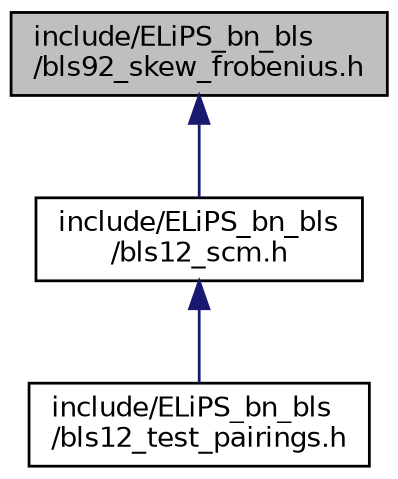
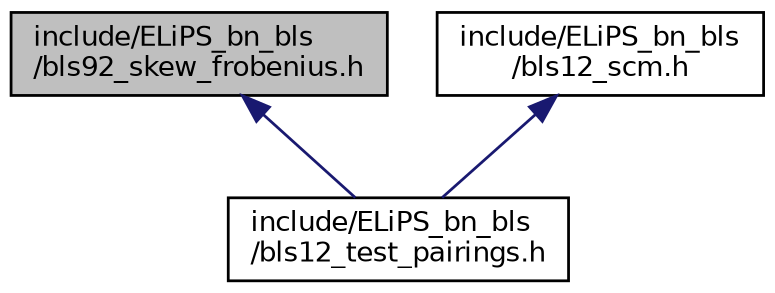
edge "include/ELiPS_bn_bls /bls12_scm.h" -> "include/ELiPS_bn_bls /bls92_skew_frobenius.h": now "include/ELiPS_bn_bls /bls12_test_pairings.h" -> "include/ELiPS_bn_bls /bls92_skew_frobenius.h"
